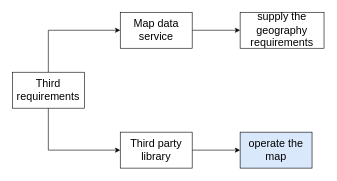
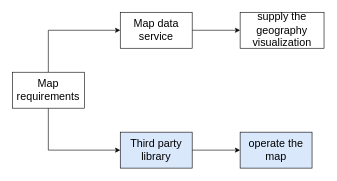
node "supply the geography requirements": label "supply the geography requirements" -> "supply the geography visualization"
node "Third requirements": label "Third requirements" -> "Map requirements"
node "Third party library": fillcolor #ffffff -> #dae8fc
